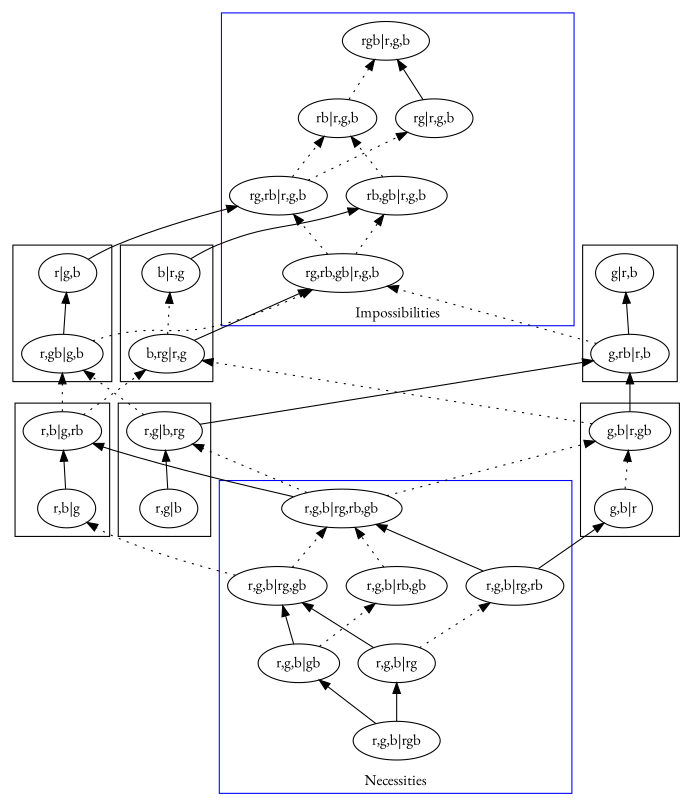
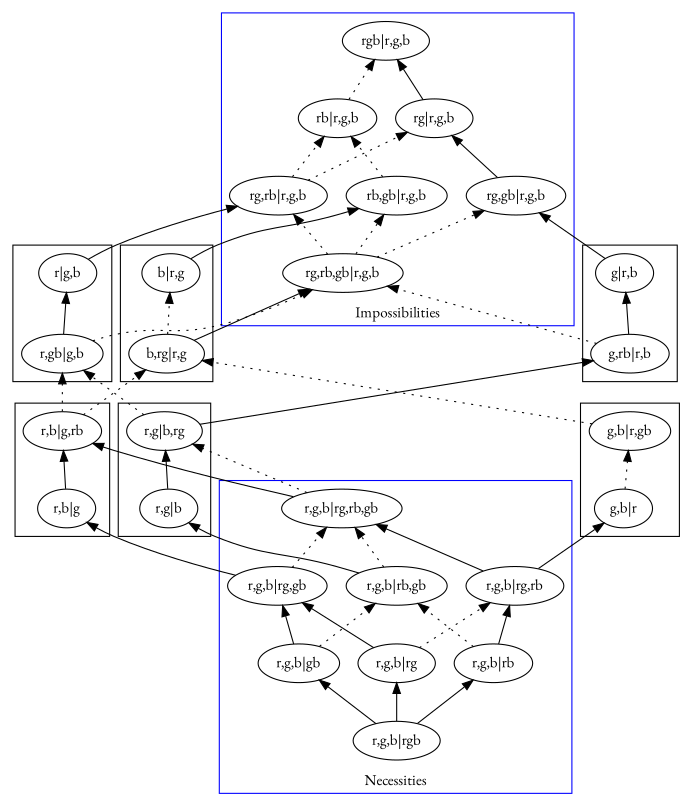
node "rg,gb|r,g,b": added
edge "g,b|r,gb" -> "g,rb|r,b": removed
edge "r,g,b|rg,rb,gb" -> "g,b|r,gb": removed
edge "r,g,b|rb,gb" -> "r,g|b": added
edge "r,g,b|rg,gb" -> "r,b|g": style dotted -> solid
node "r,g,b|rb": added
